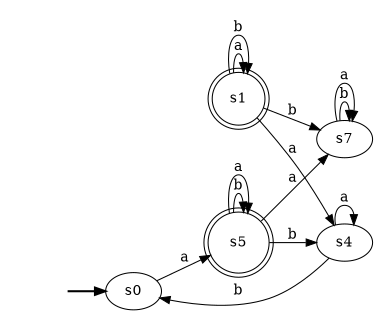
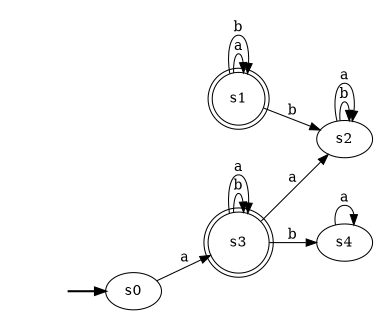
node "s7": label "s7" -> "s2"
edge "s1" -> "s4": removed, label "a"
node "s5": label "s5" -> "s3"
edge "s4" -> "s0": removed, label "b"
